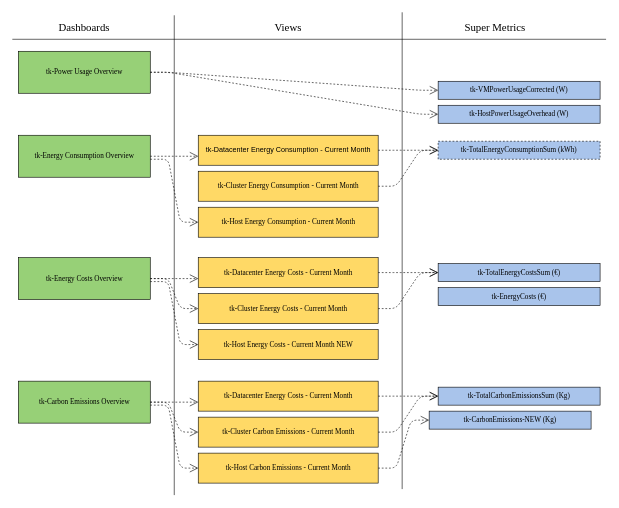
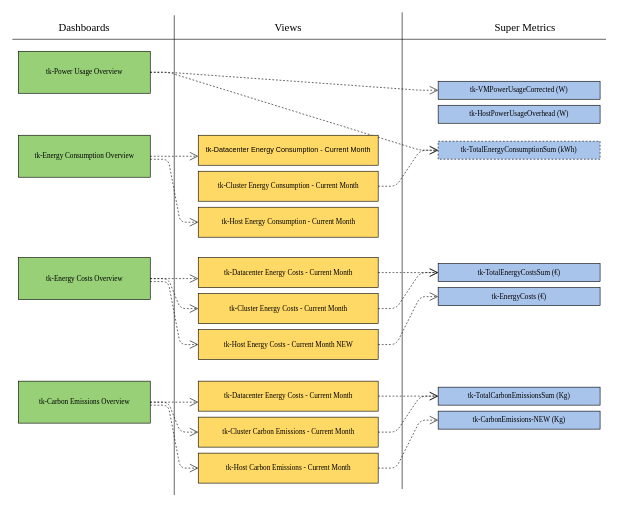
node "Super Metrics": moved (495, 27) -> (525, 27)
edge "tk-Power Usage Overview" -> "tk-HostPowerUsageOverhead (W)": now "tk-Power Usage Overview" -> "tk-TotalEnergyConsumptionSum (kWh)"
edge "tk-Datacenter Energy Consumption - Current Month" -> "tk-TotalEnergyConsumptionSum (kWh)": removed
edge "tk-Host Energy Costs - Current Month NEW" -> "tk-EnergyCosts (€)": added
node "tk-CarbonEmissions-NEW (Kg)": moved (510, 420) -> (519, 420)
